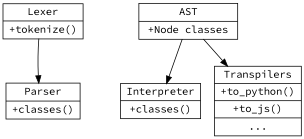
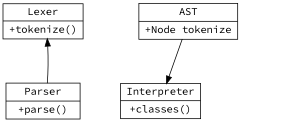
node "AST": text "+Node classes" -> "+Node tokenize"
edge "Lexer" -> "Parser": reversed
node "Transpilers": removed
node "Parser": text "+classes()" -> "+parse()"
